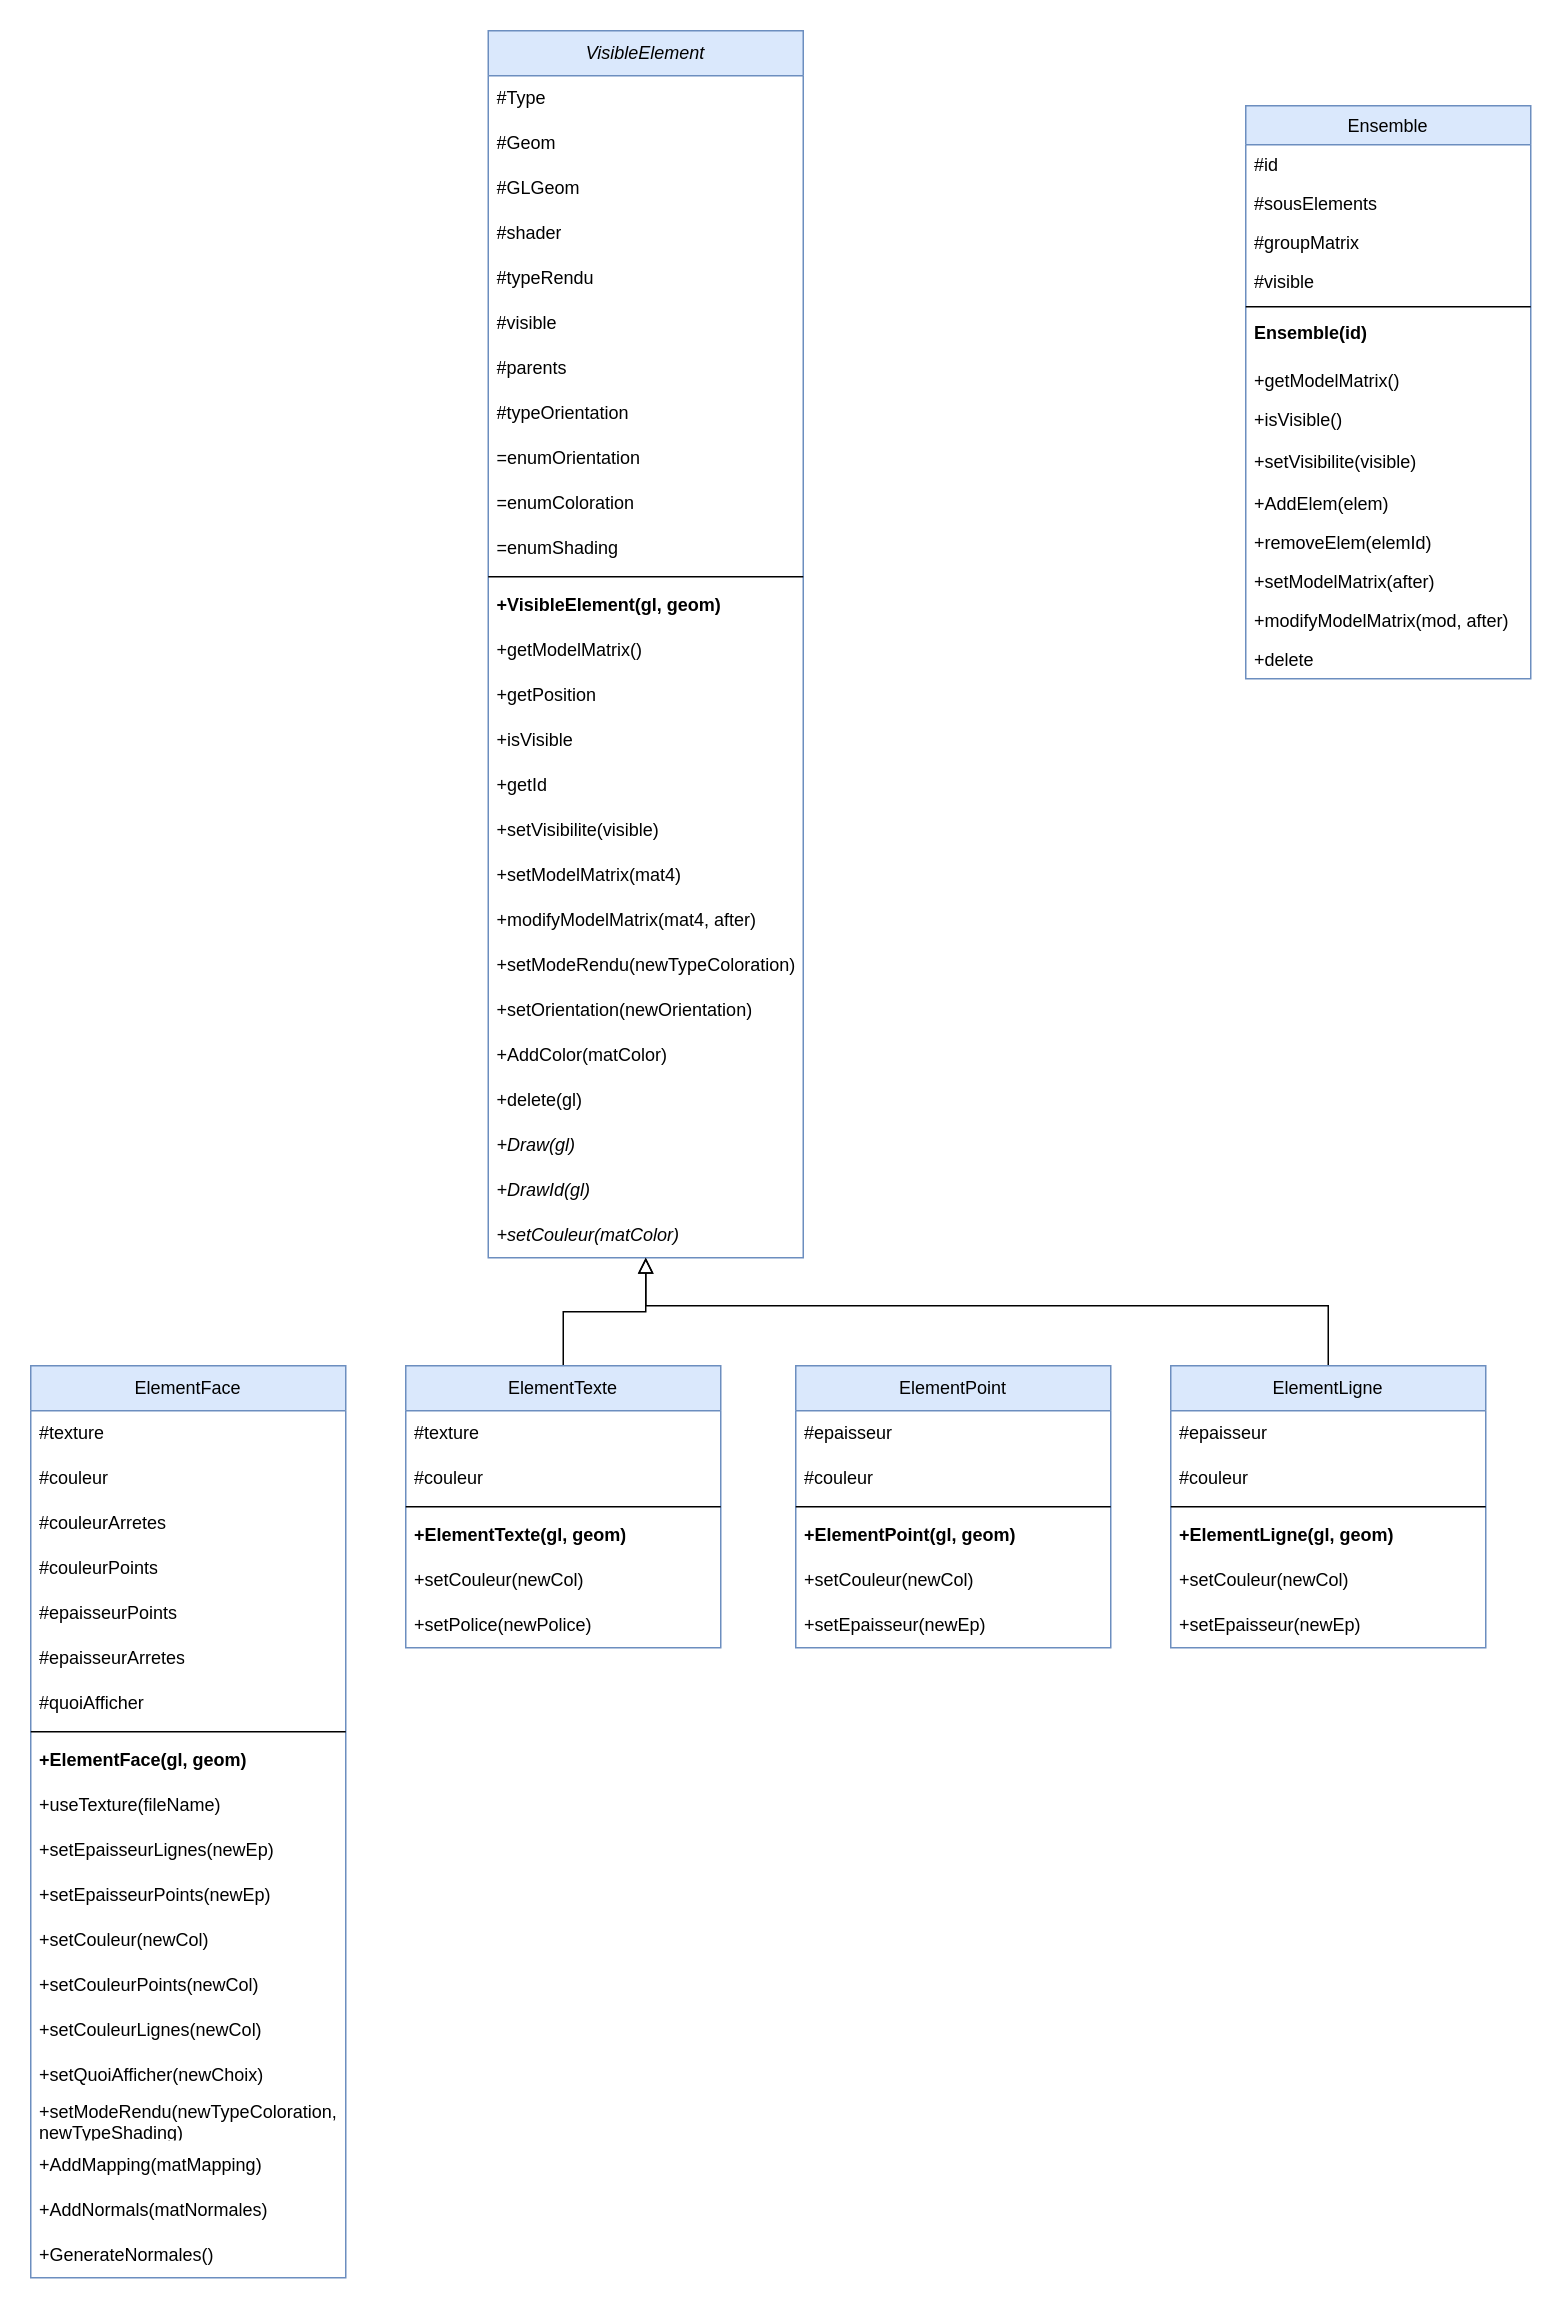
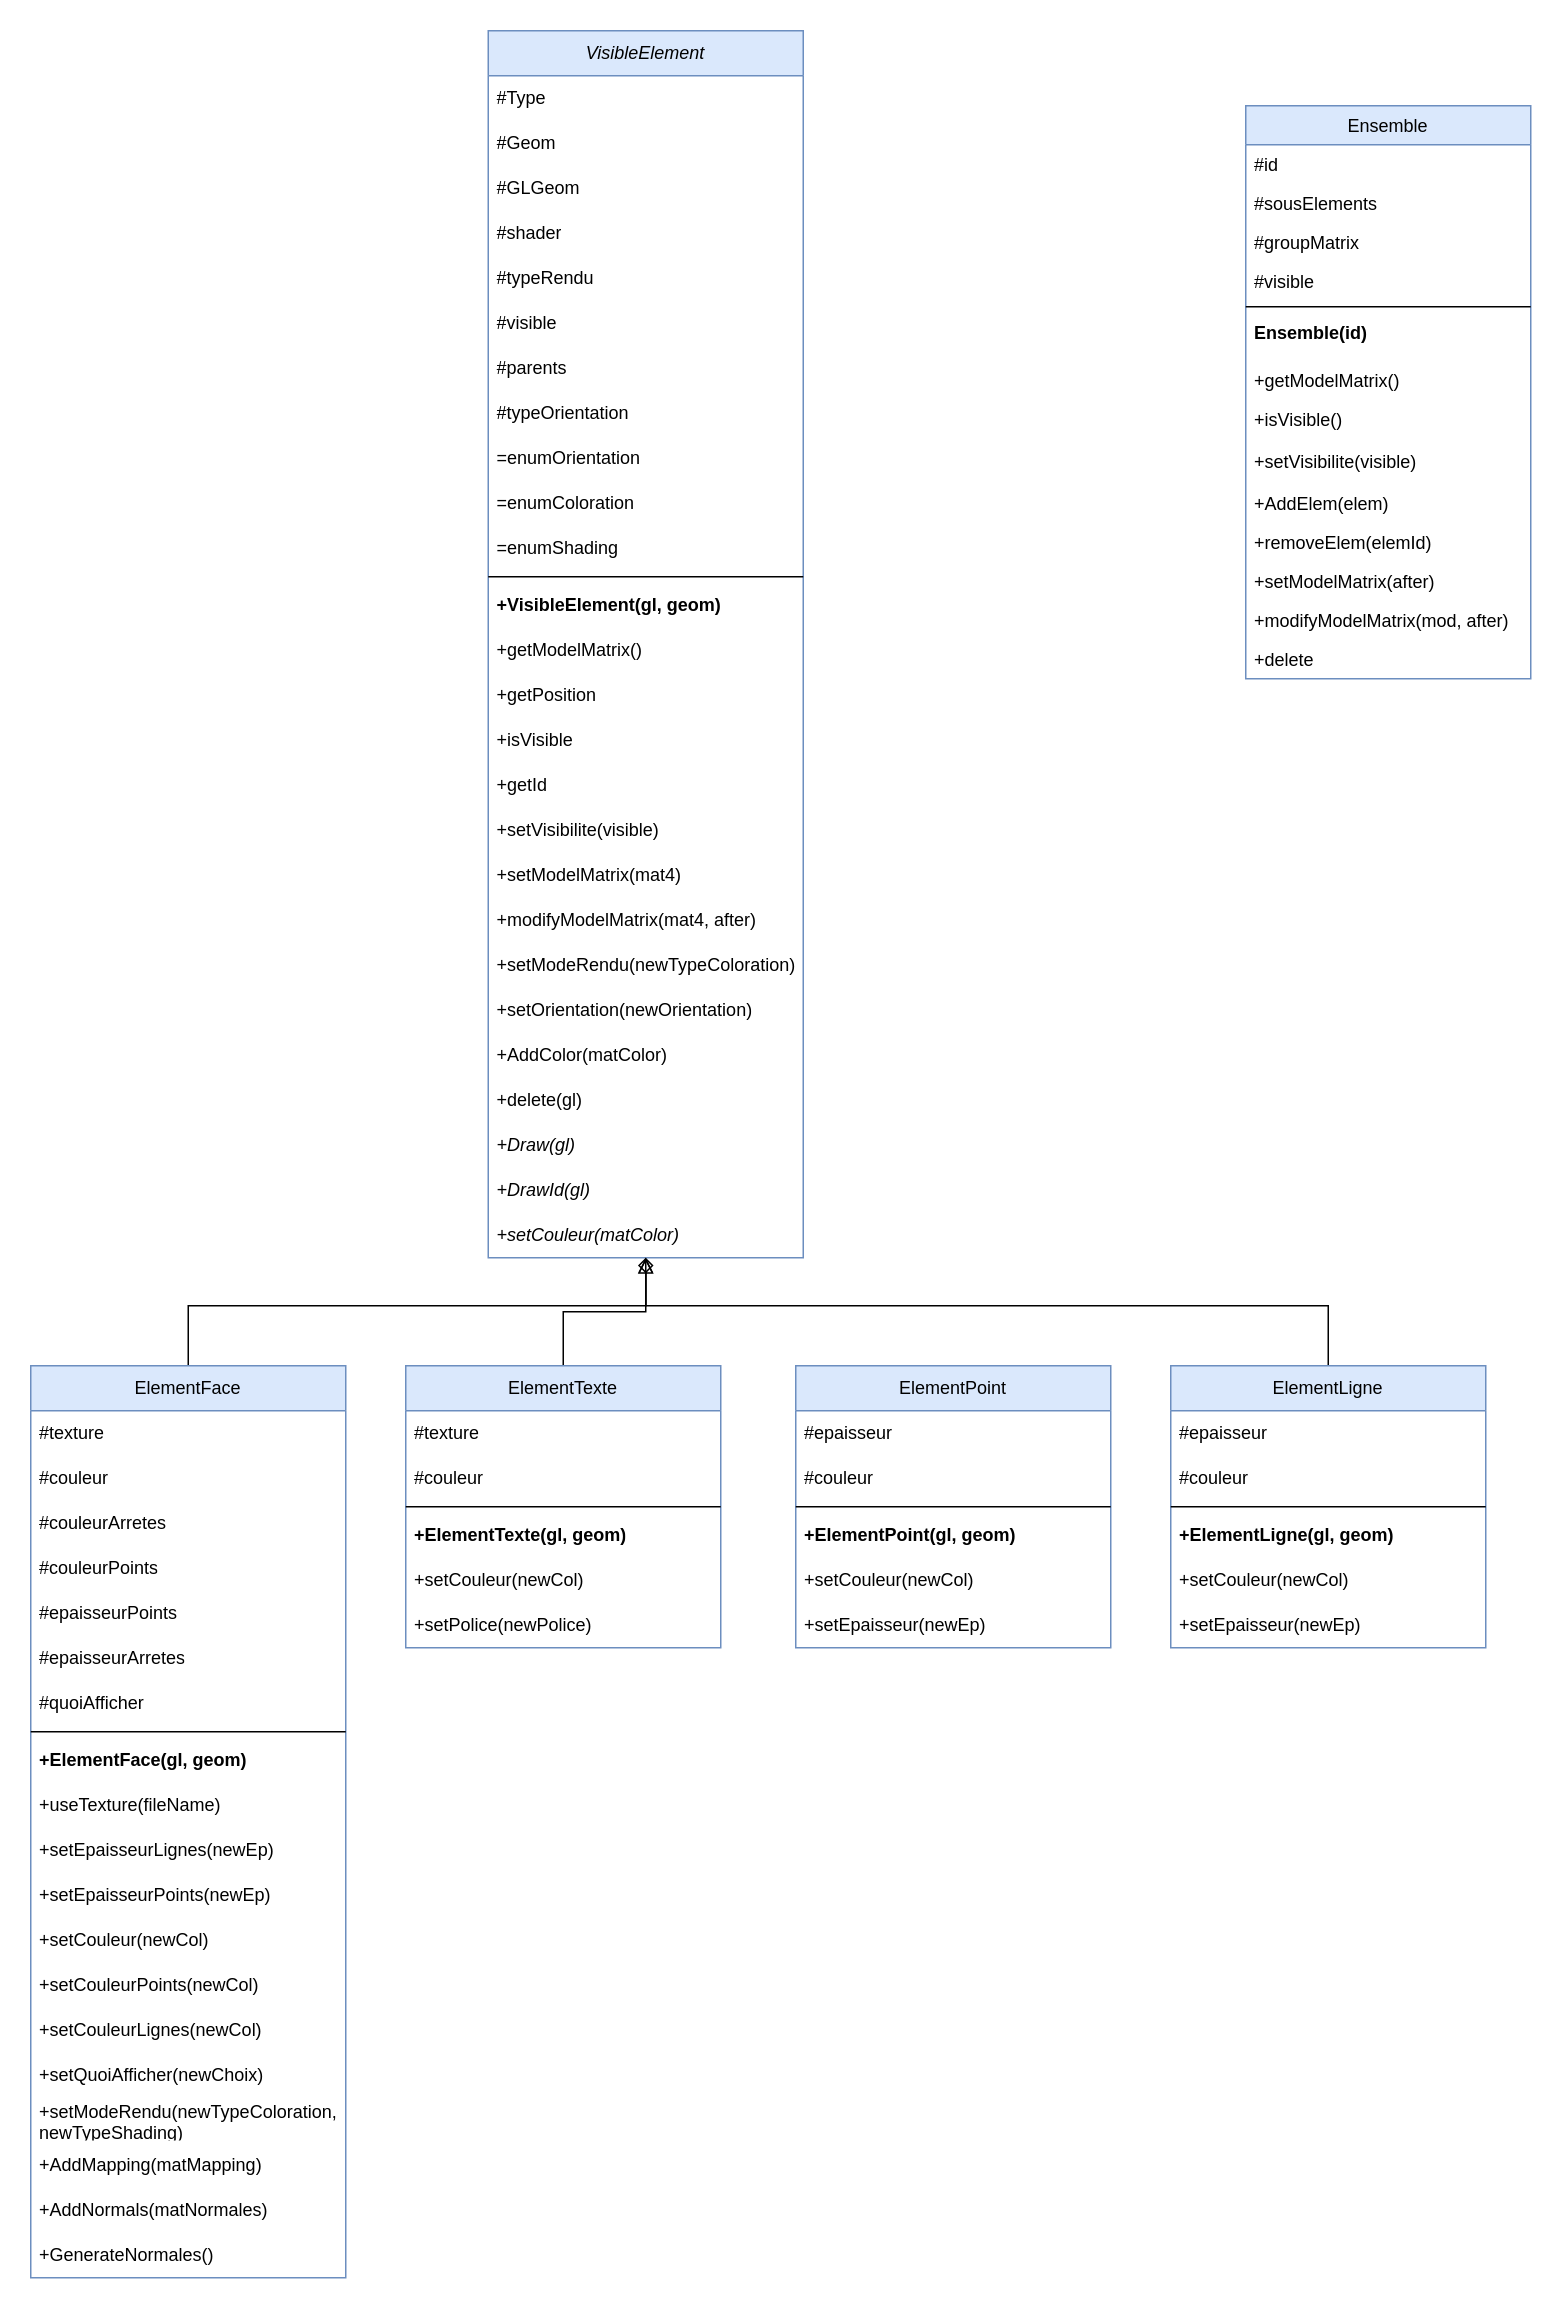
edge "ElementFace" -> "VisibleElement": added
edge "ElementLigne" -> "VisibleElement": arrowhead block -> diamond
edge "ElementTexte" -> "VisibleElement": arrowhead block -> open
